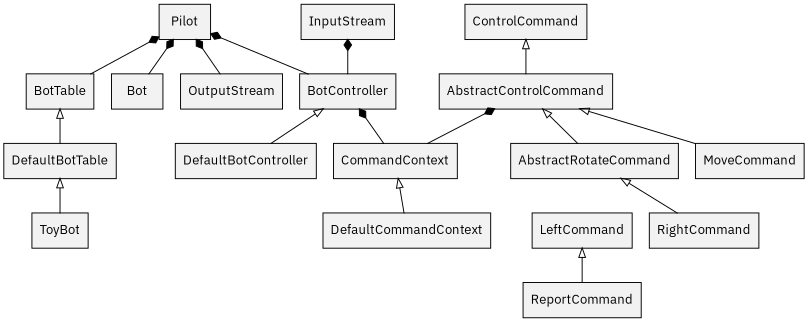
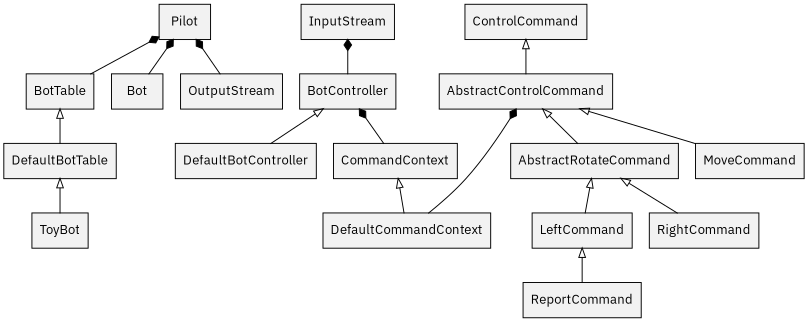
edge "BotController" -> "Pilot": removed
edge "CommandContext" -> "AbstractControlCommand": now "DefaultCommandContext" -> "AbstractControlCommand"
edge "LeftCommand" -> "AbstractRotateCommand": added
